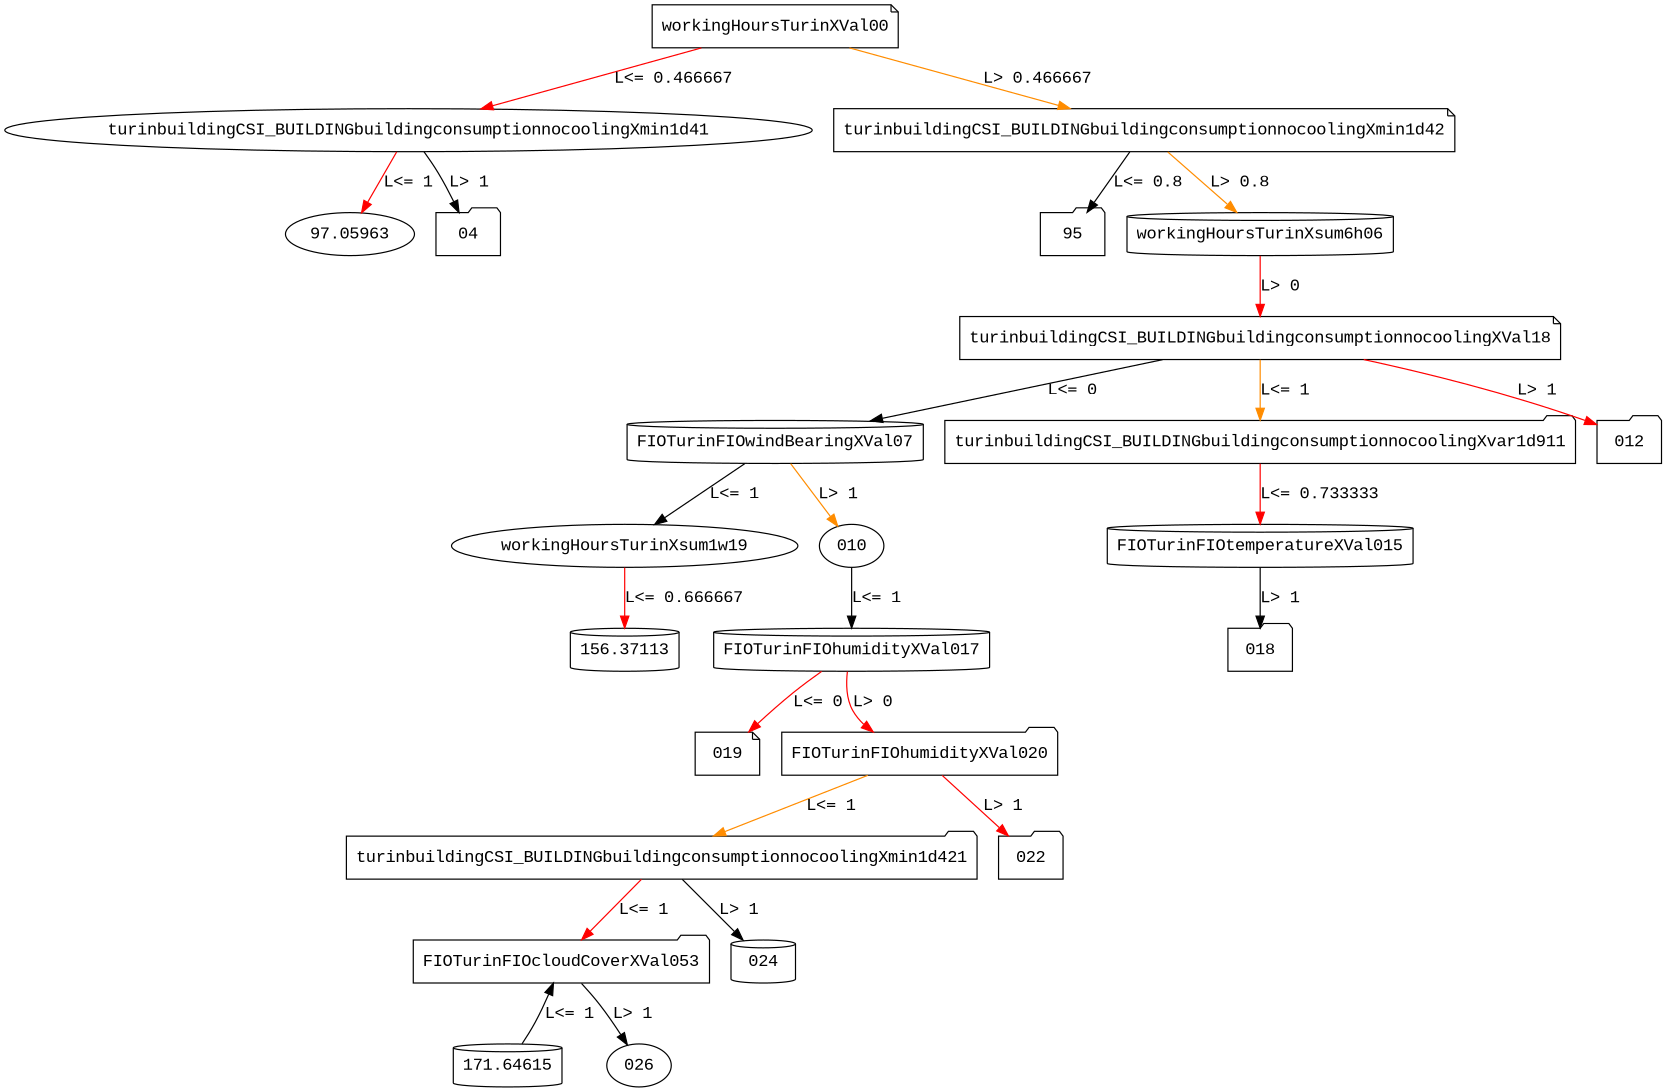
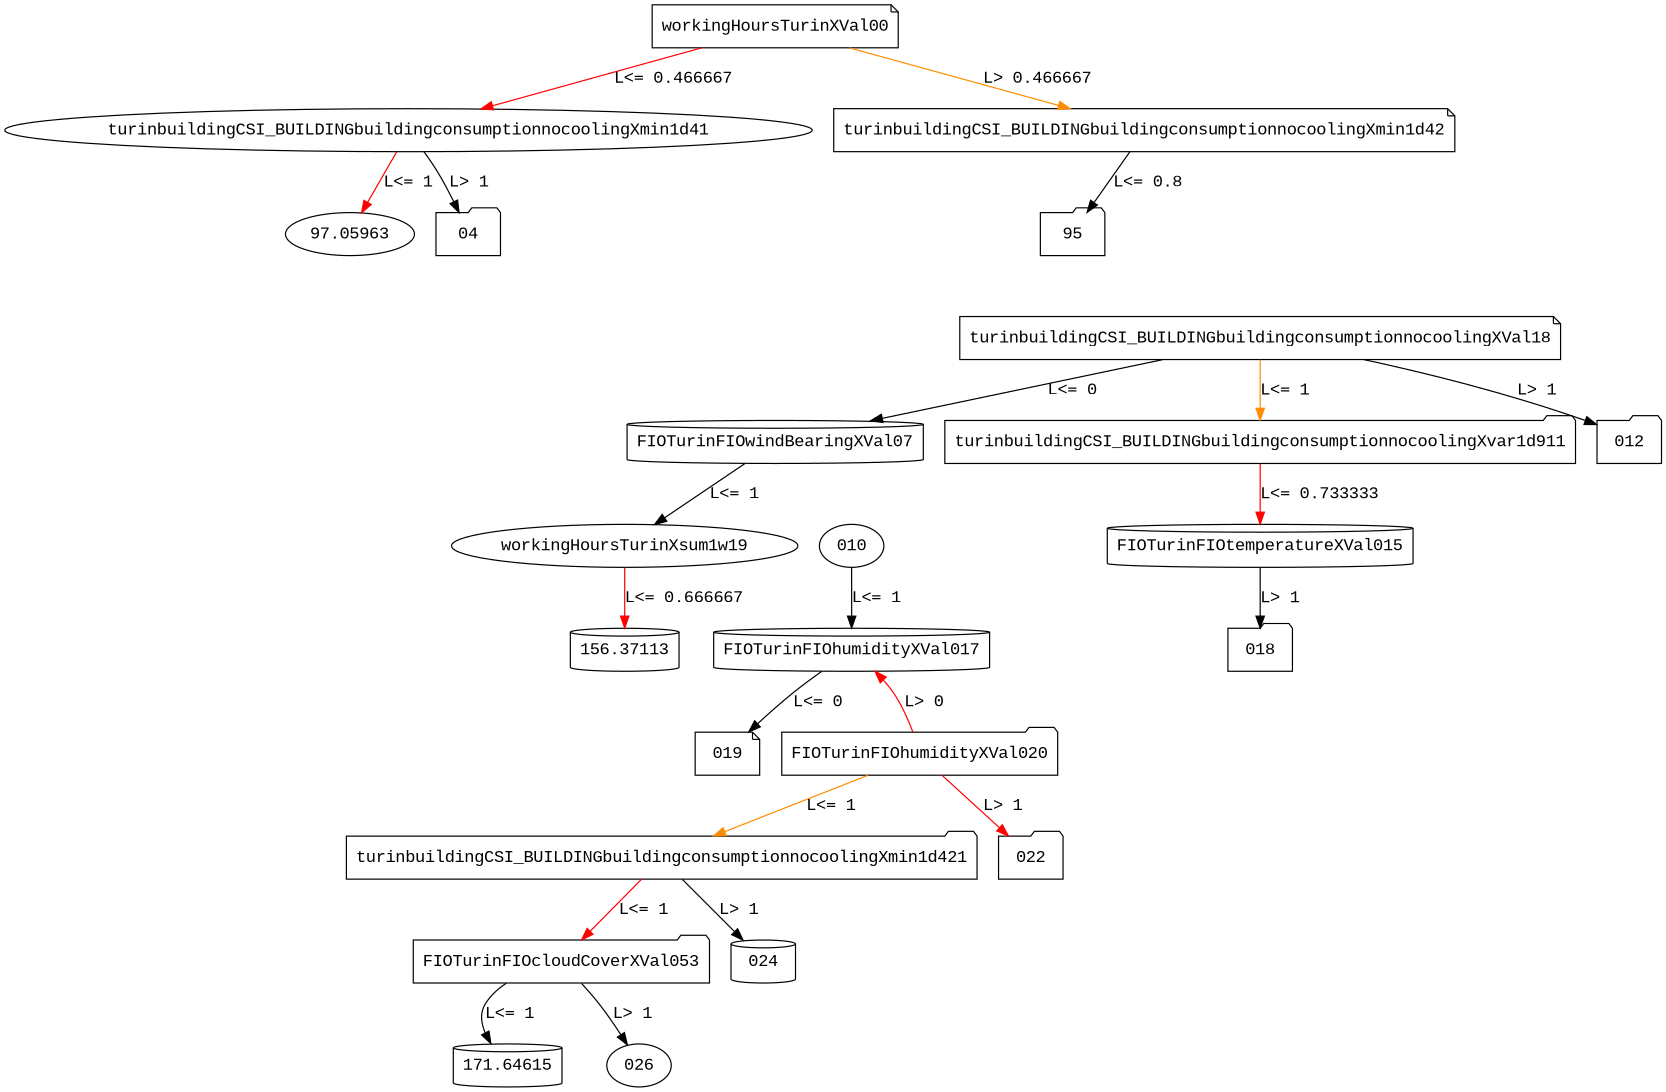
node "workingHoursTurinXsum6h06": removed
edge "turinbuildingCSI_BUILDINGbuildingconsumptionnocoolingXVal18" -> "012": color red -> black
edge "FIOTurinFIOwindBearingXVal07" -> "010": removed, label "L> 1"
edge "FIOTurinFIOhumidityXVal017" -> "019": color red -> black
edge "FIOTurinFIOhumidityXVal017" -> "FIOTurinFIOhumidityXVal020": reversed
edge "171.64615" -> "FIOTurinFIOcloudCoverXVal053": reversed
